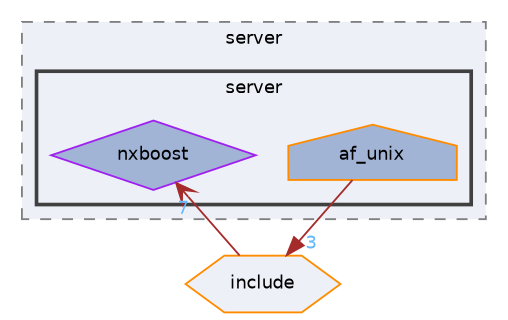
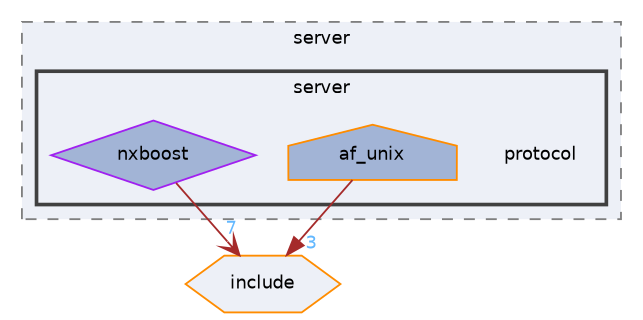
node "protocol": added
edge "include" -> "nxboost": reversed
